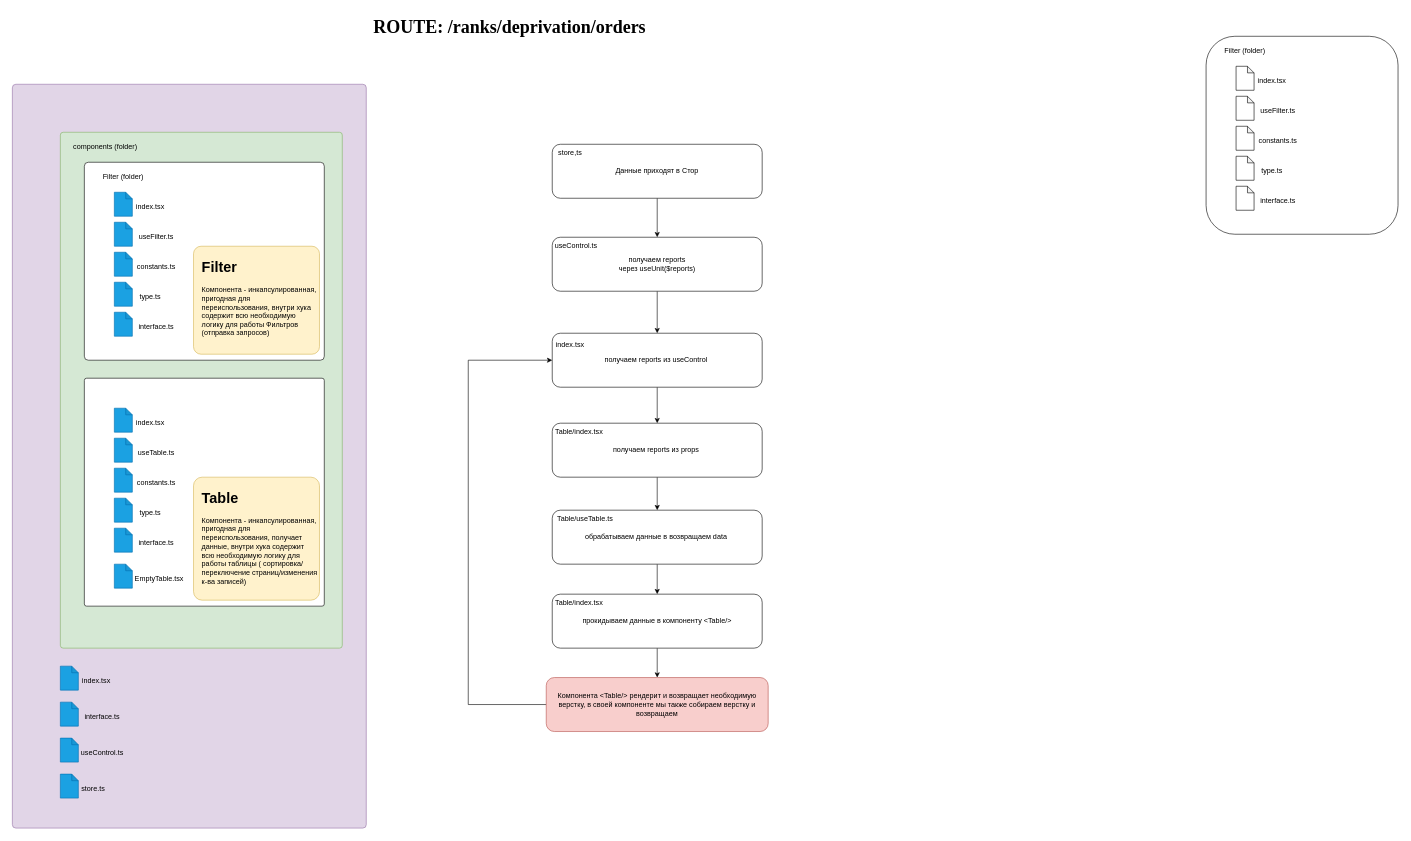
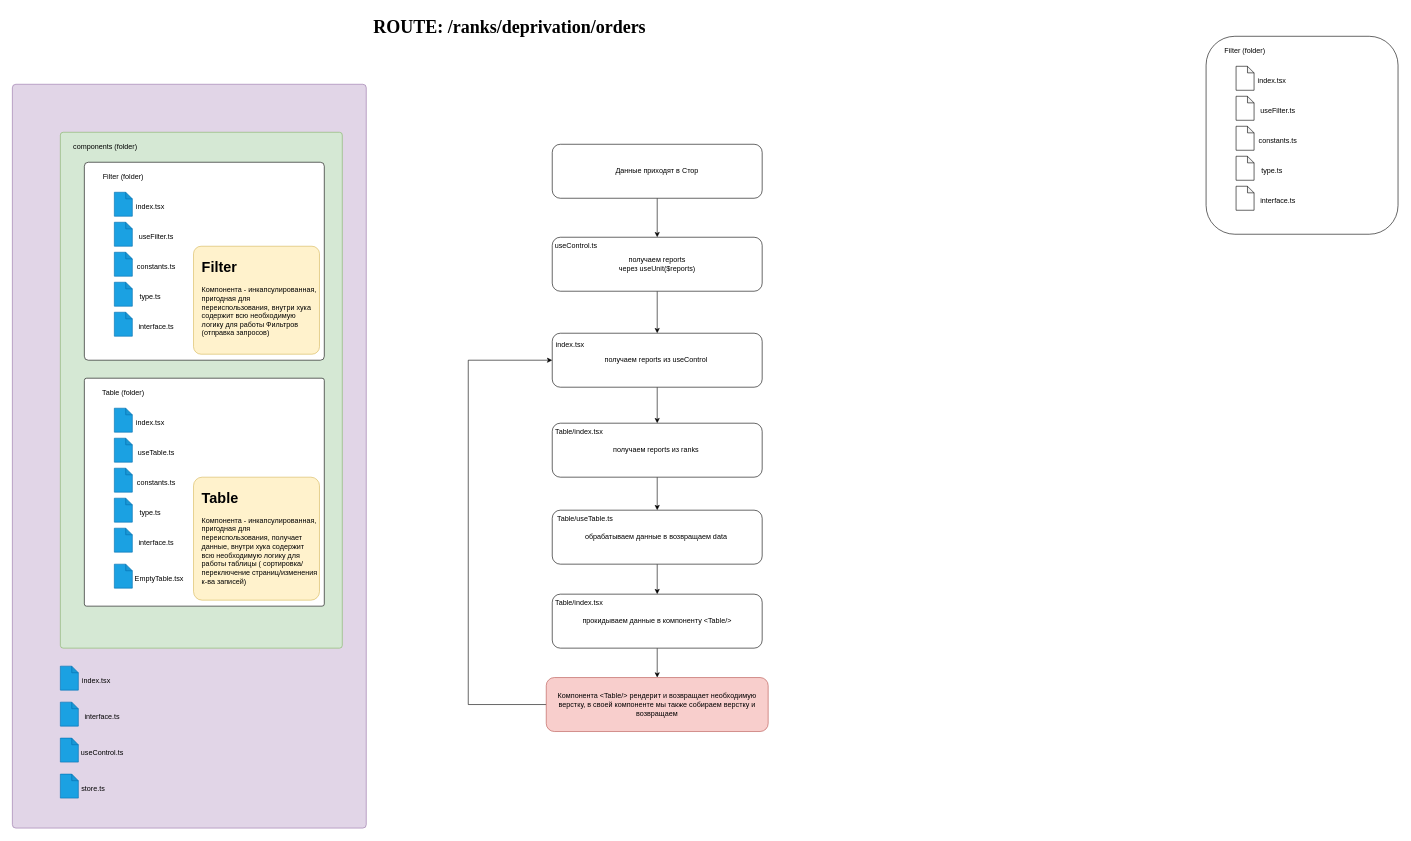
node "store,ts": removed
node "Table (folder)": added
node "получаем reports из props": label "получаем reports из props" -> "получаем reports из ranks"
